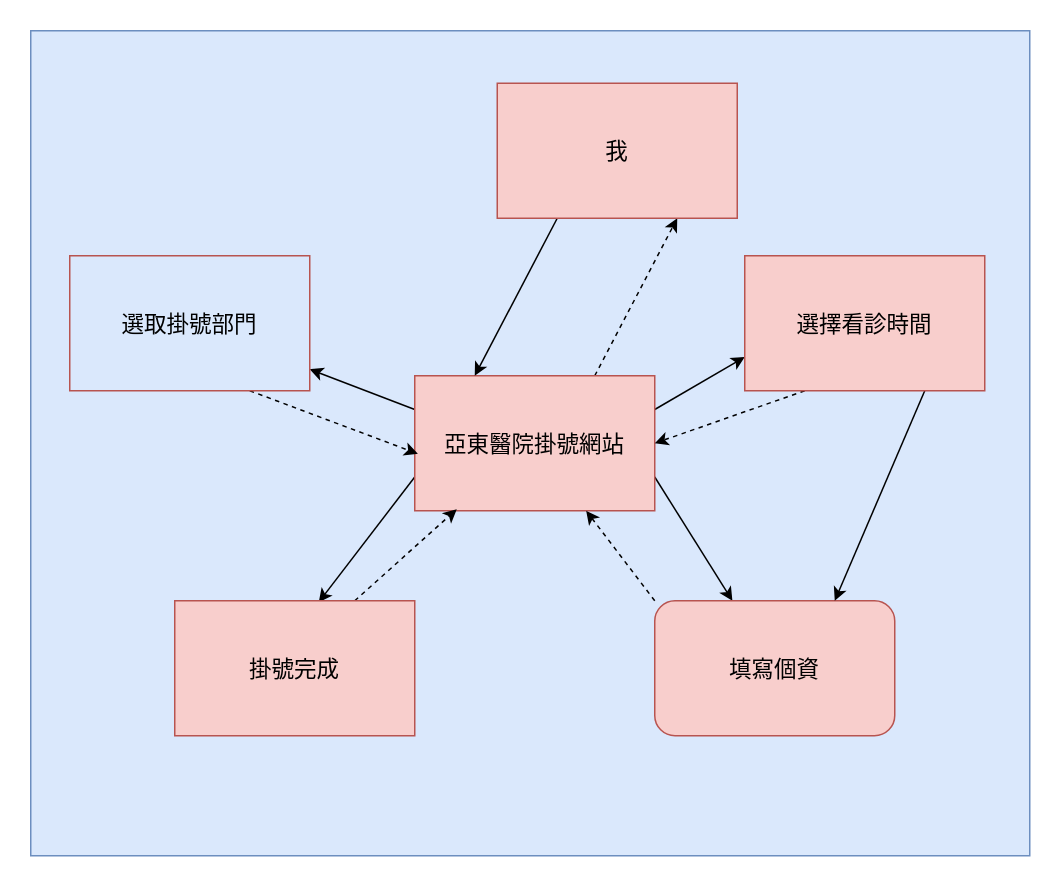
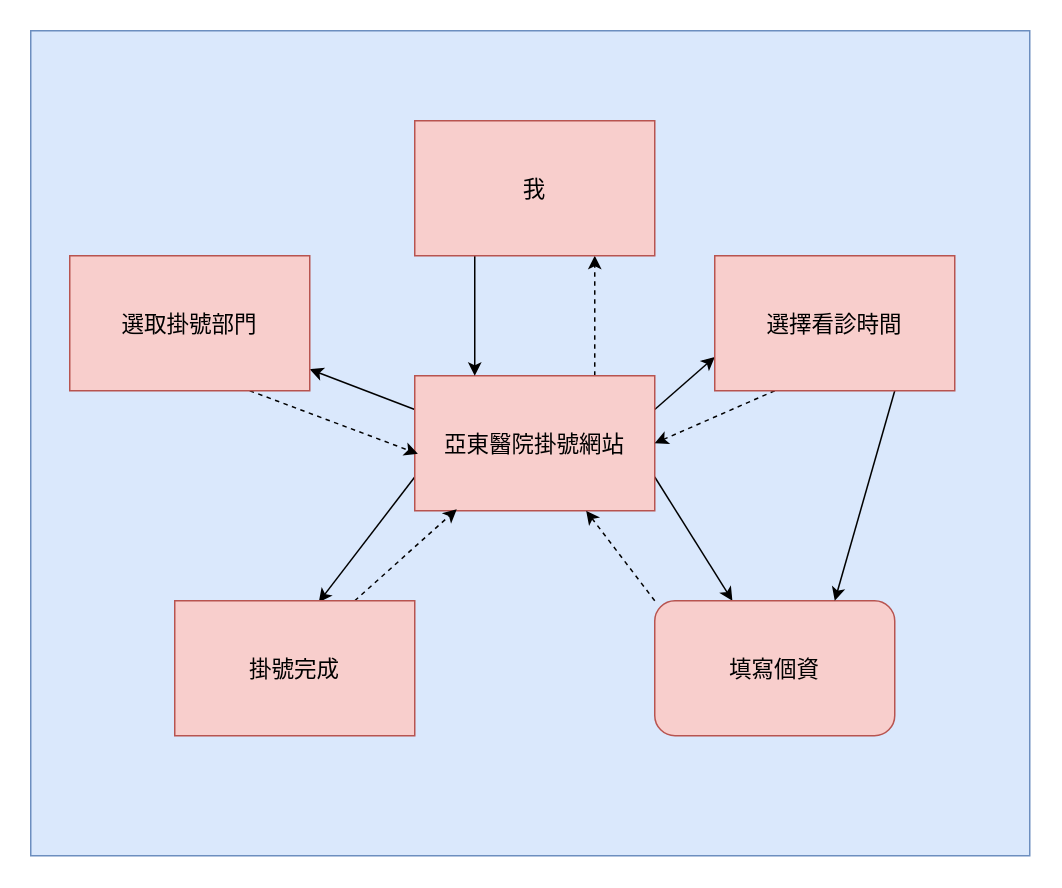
node "我": moved (617, 151) -> (535, 188)
node "選取掛號部門": fillcolor #dae8fc -> #f8cecc
node "選擇看診時間": moved (865, 323) -> (835, 323)
